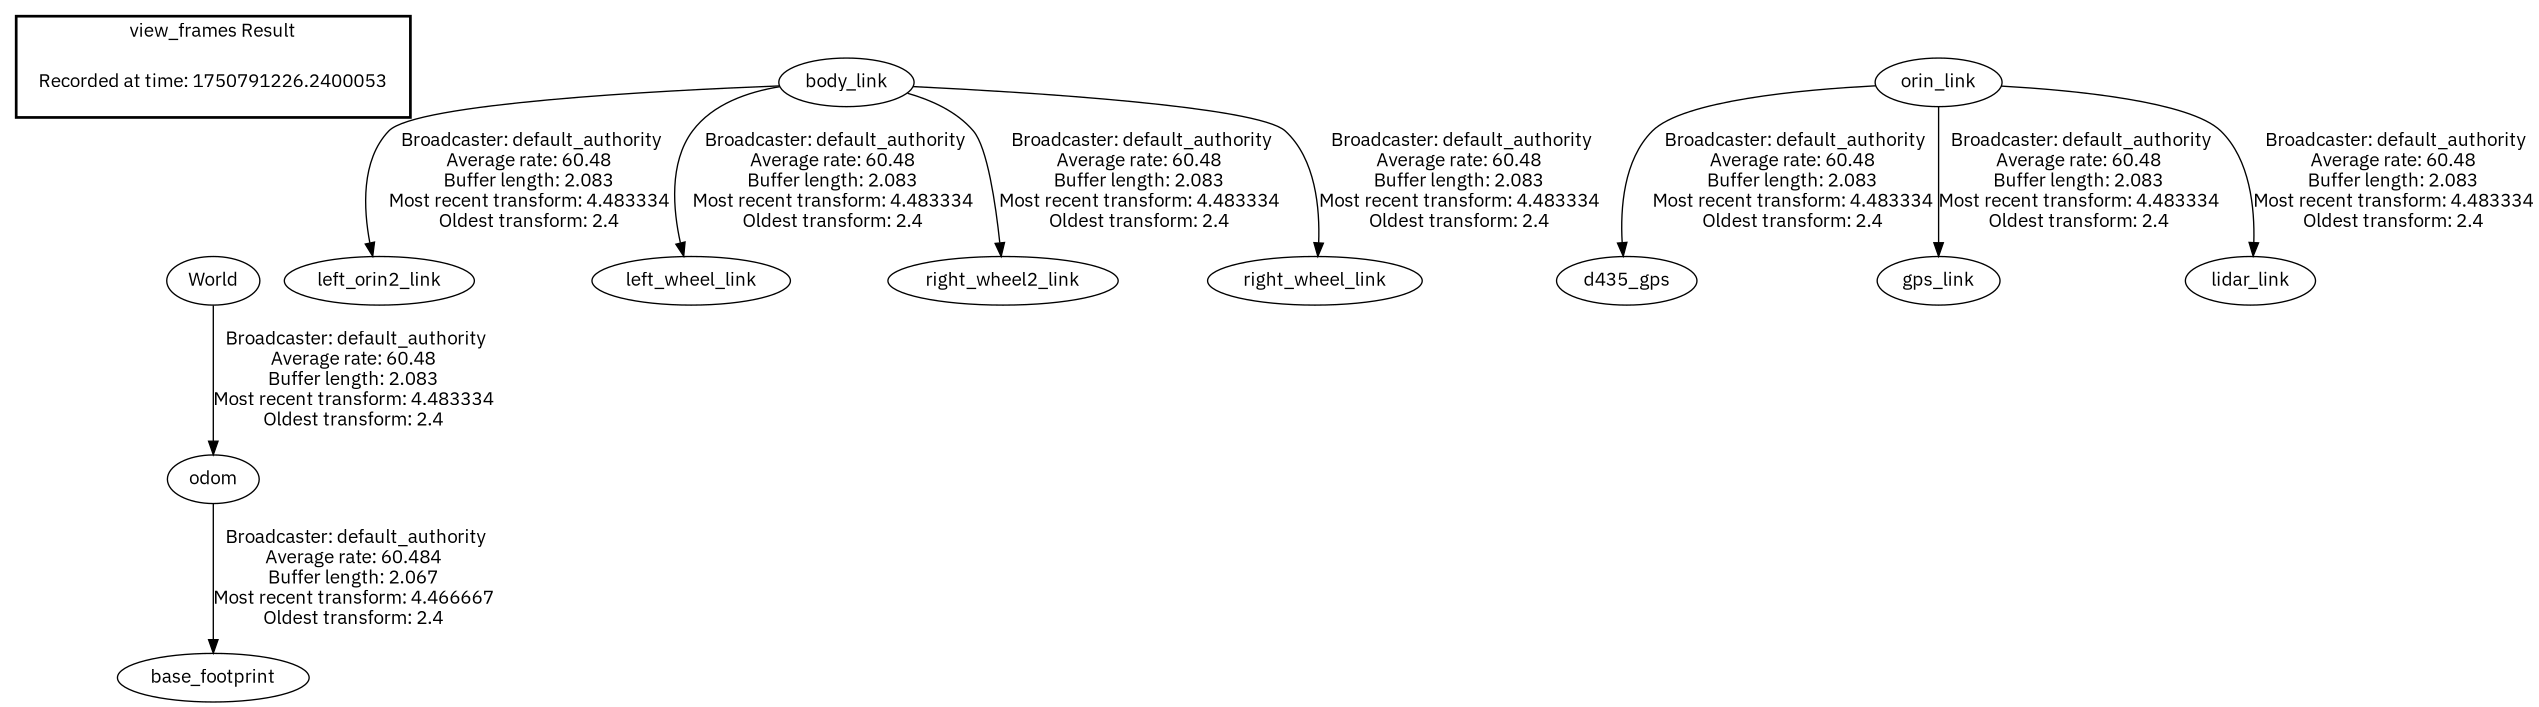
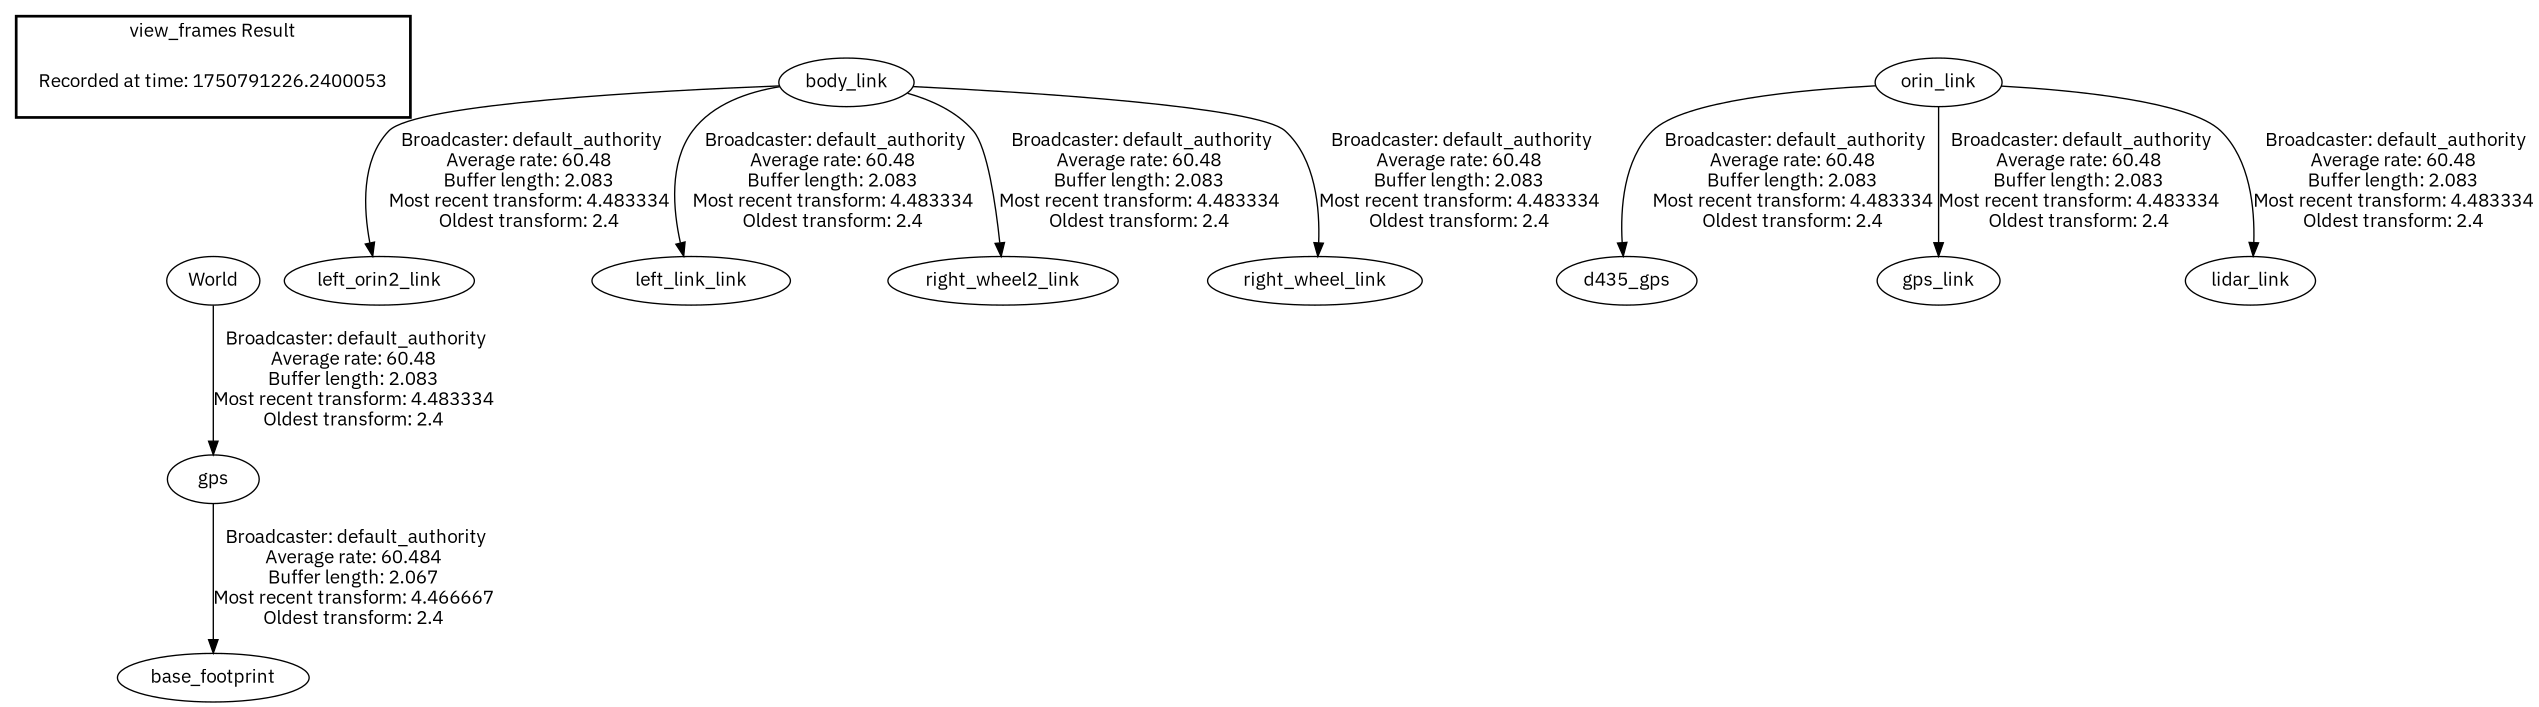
node "left_wheel_link": label "left_wheel_link" -> "left_link_link"
node "odom": label "odom" -> "gps"
